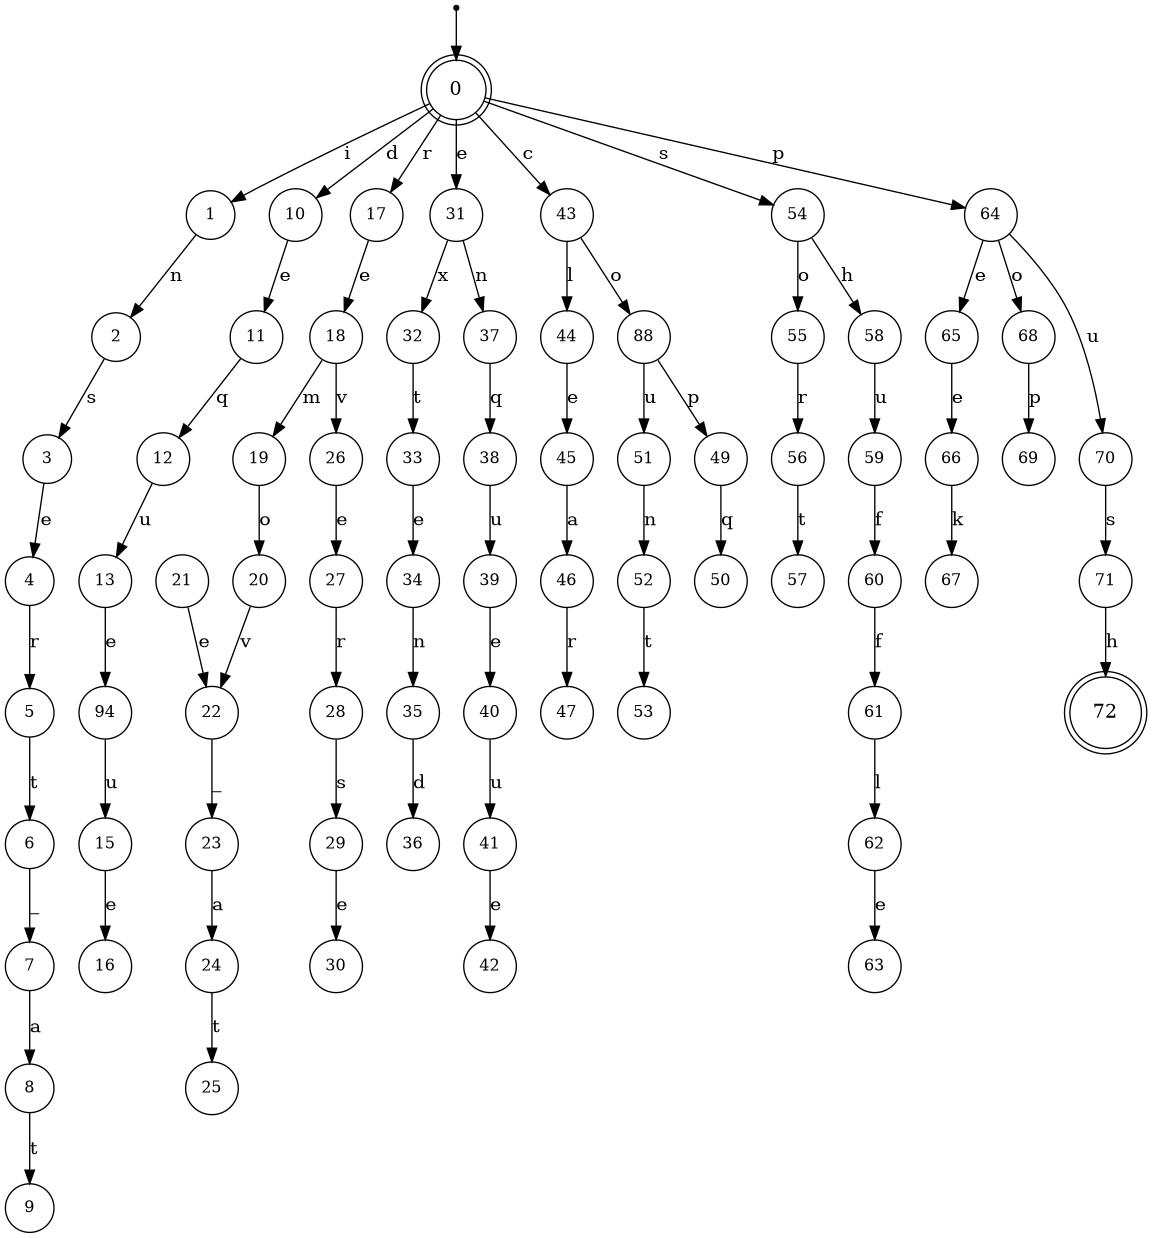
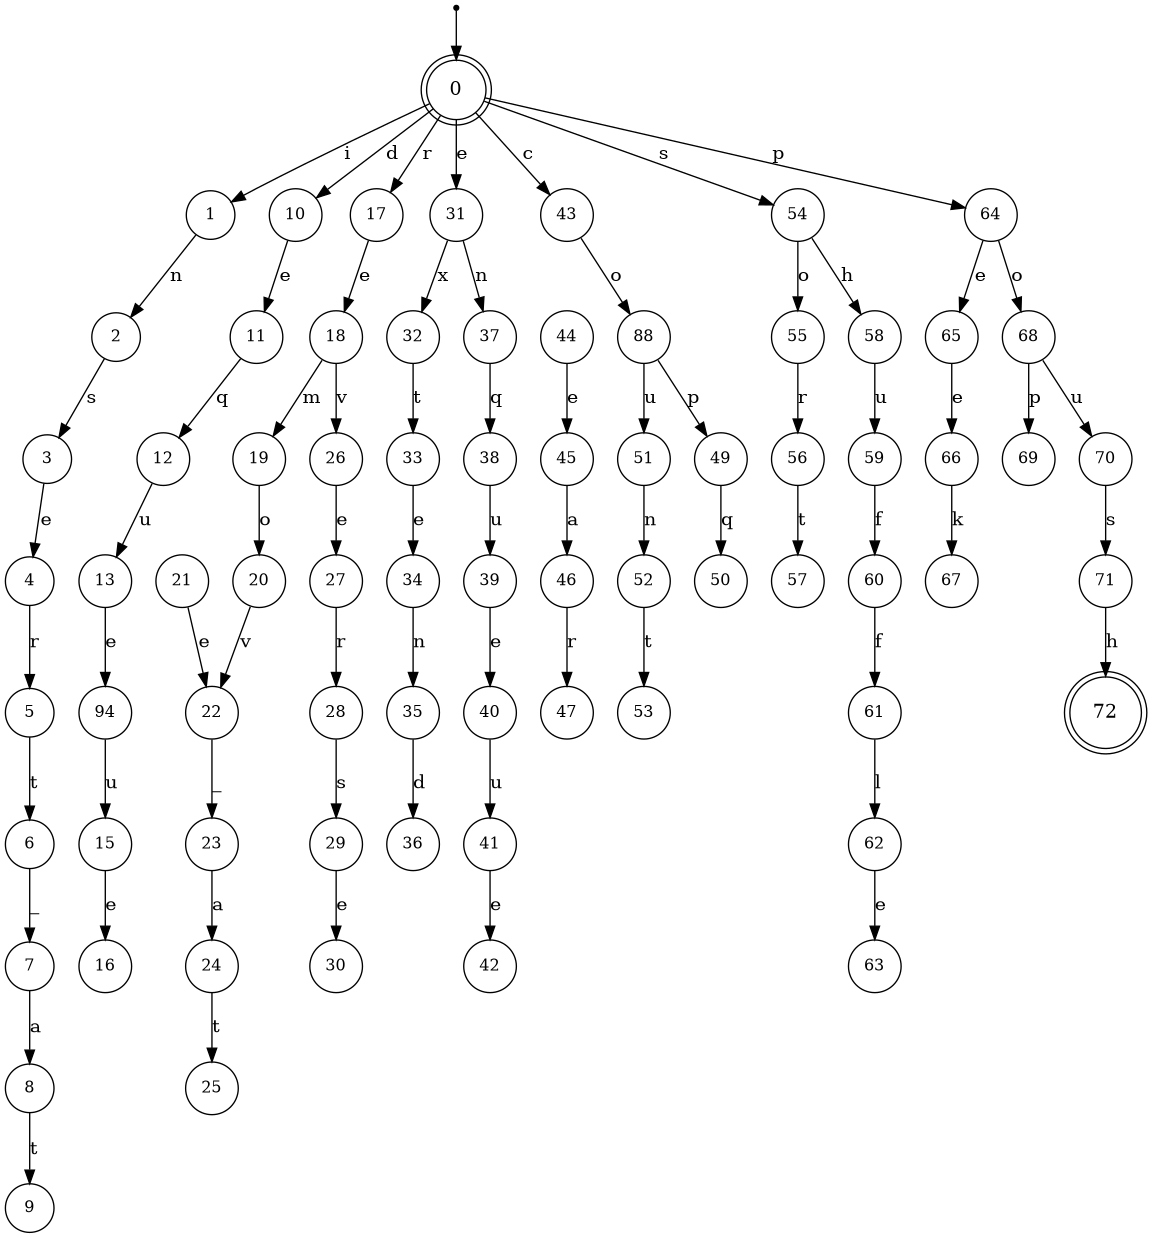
edge "43" -> "44": removed, label "l"
edge "64" -> "70": now "68" -> "70"
